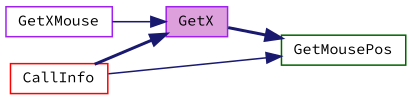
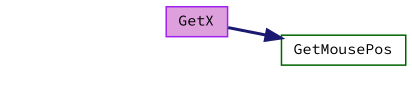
node "GetXMouse": removed
node "CallInfo": removed
